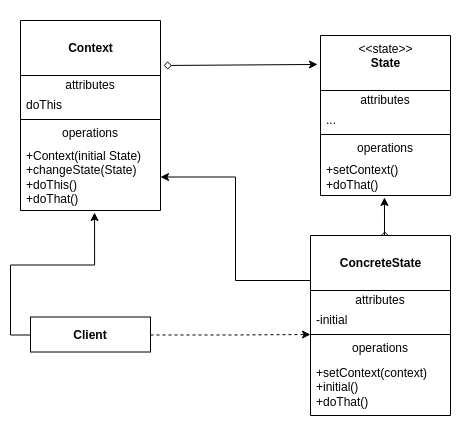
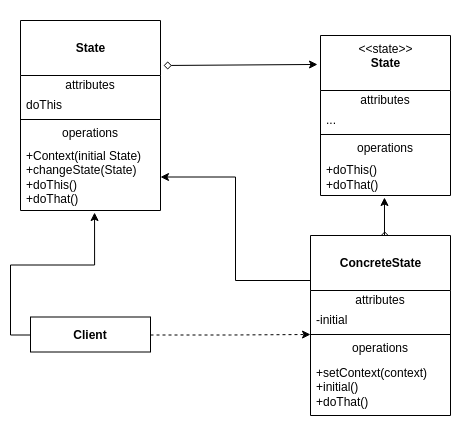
node "Context": label "Context" -> "State"
node "+setContext() +doThat()": label "+setContext() +doThat()" -> "+doThis() +doThat()"
